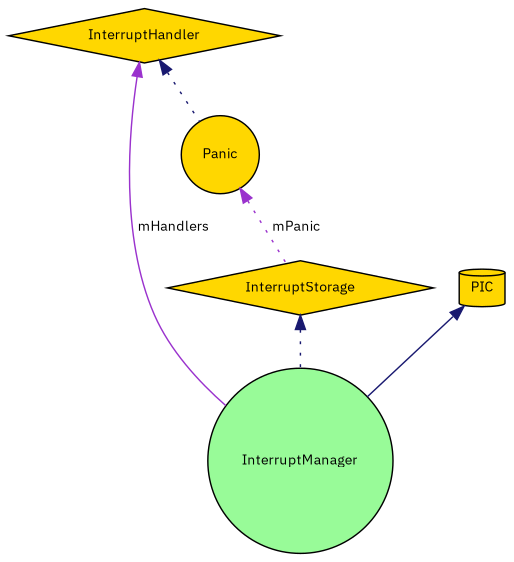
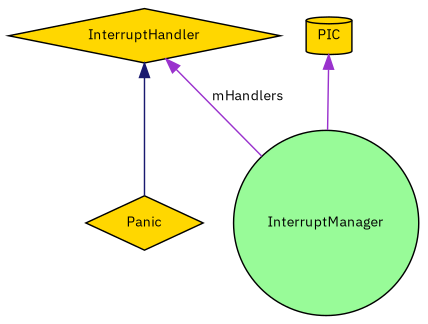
edge "Panic" -> "InterruptHandler": style dotted -> solid
node "Panic": shape circle -> diamond
node "InterruptStorage": removed
edge "InterruptManager" -> "PIC": color midnightblue -> darkorchid3
